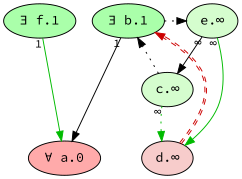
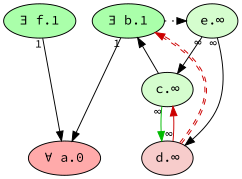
edge "c.∞" -> "∃ b.1": style dotted -> solid
edge "∃ f.1" -> "∀ a.0": color #00bb00 -> black
edge "e.∞" -> "d.∞": color #00bb00 -> black
edge "c.∞" -> "d.∞": style dotted -> solid
edge "d.∞" -> "c.∞": added
